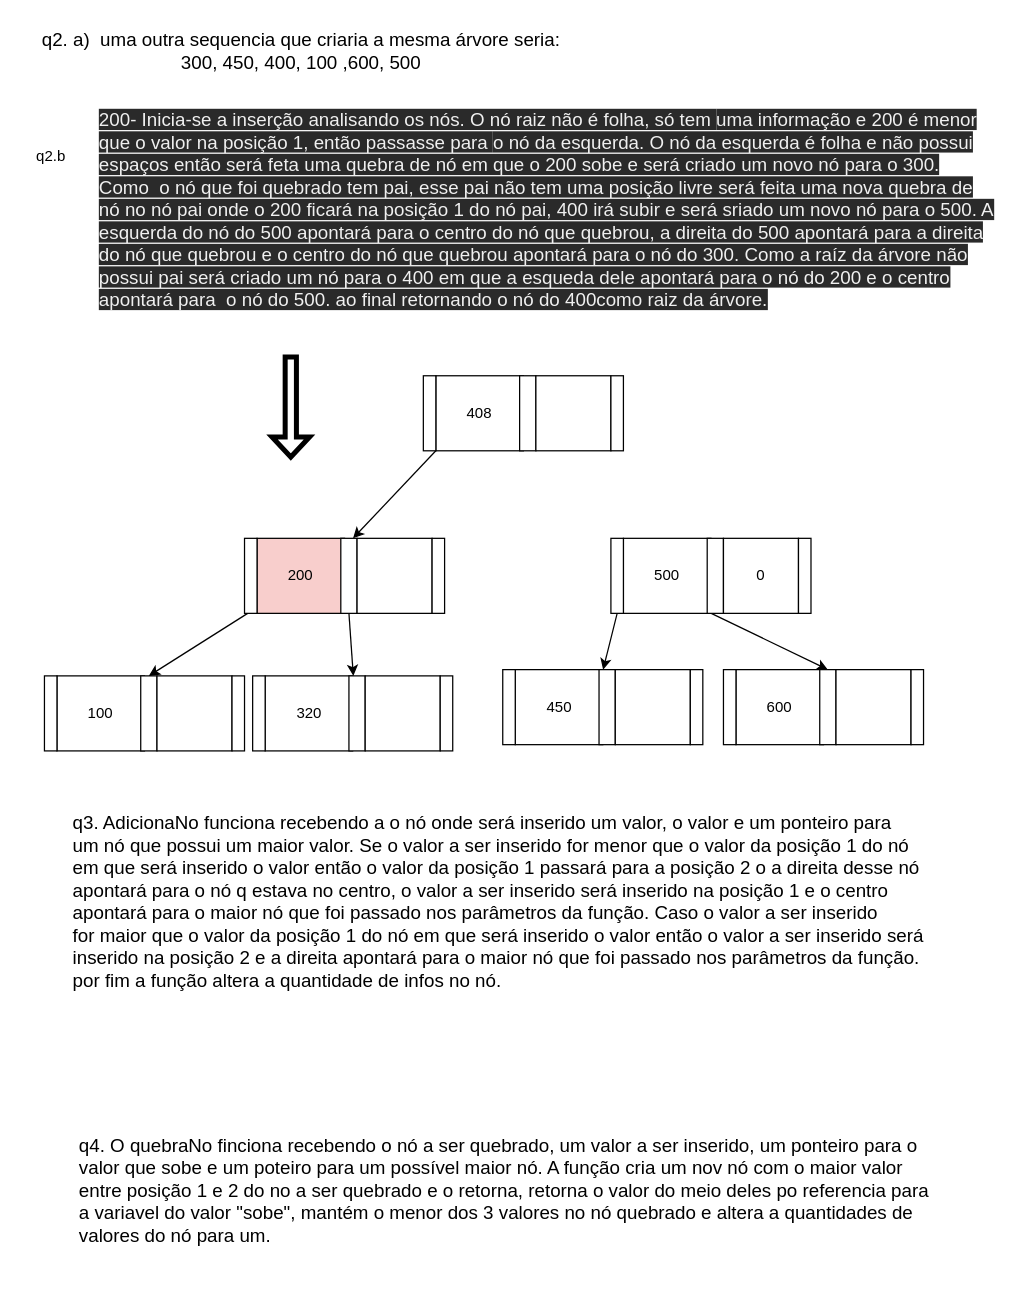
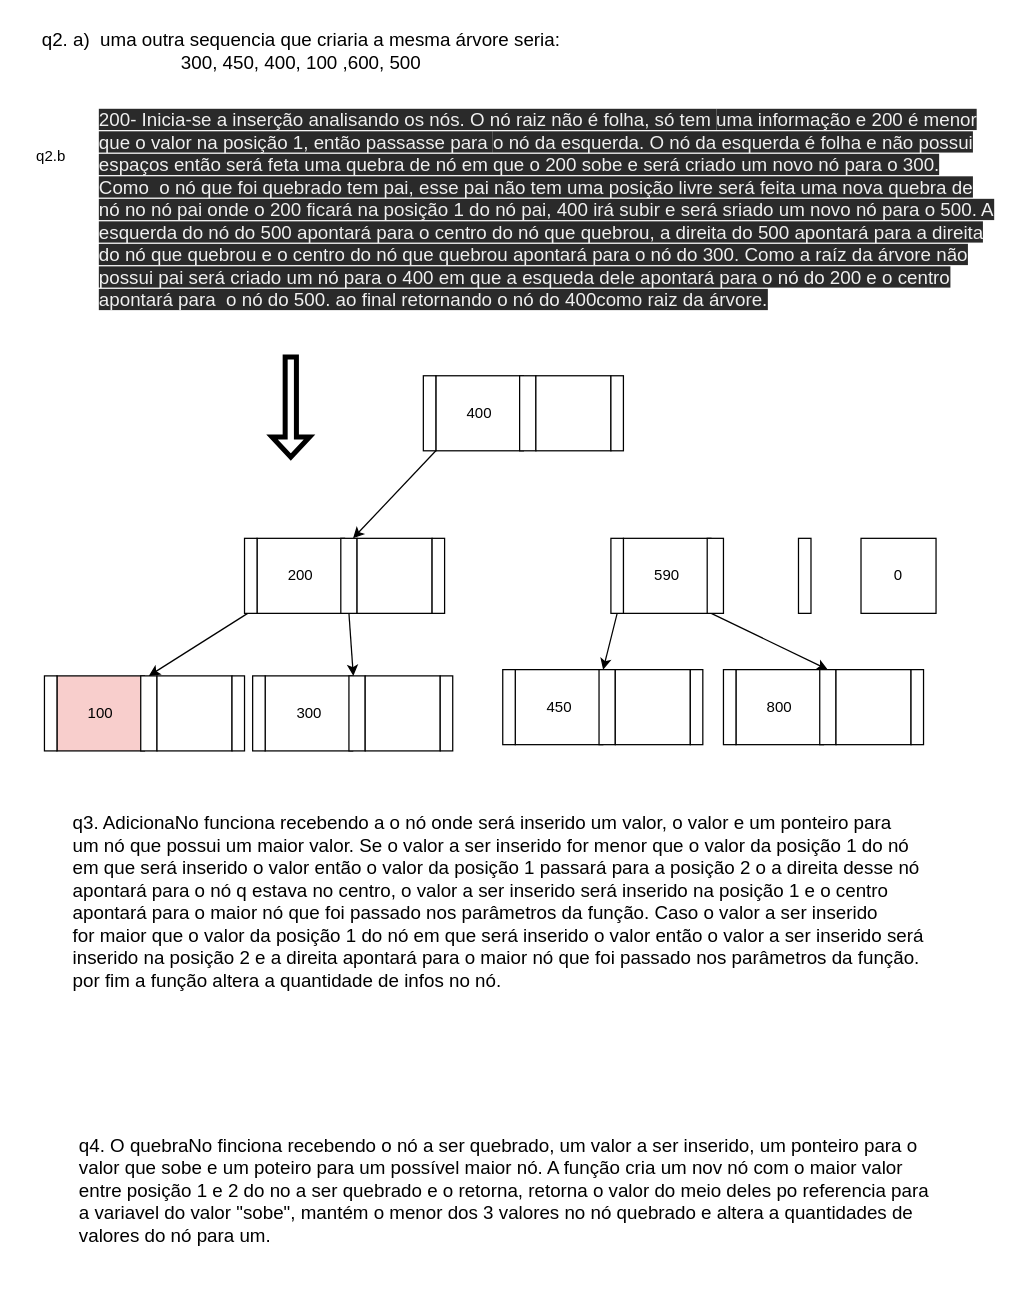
node "408": label "408" -> "400"
node "200": fillcolor #f8cecc -> #ffffff
node "500": label "500" -> "590"
node "0": moved (761, 576) -> (898, 576)
node "600": label "600" -> "800"
node "100": fillcolor #ffffff -> #f8cecc
node "320": label "320" -> "300"
